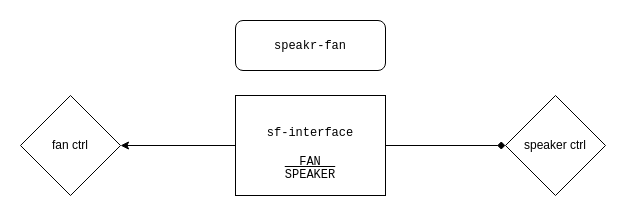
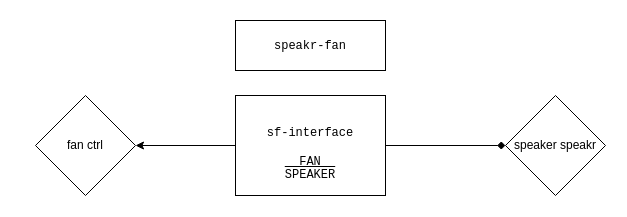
node "speakr-fan": shape rounded rectangle -> rectangle
node "fan ctrl": moved (71, 146) -> (86, 146)
node "speaker ctrl": label "speaker ctrl" -> "speaker speakr"
